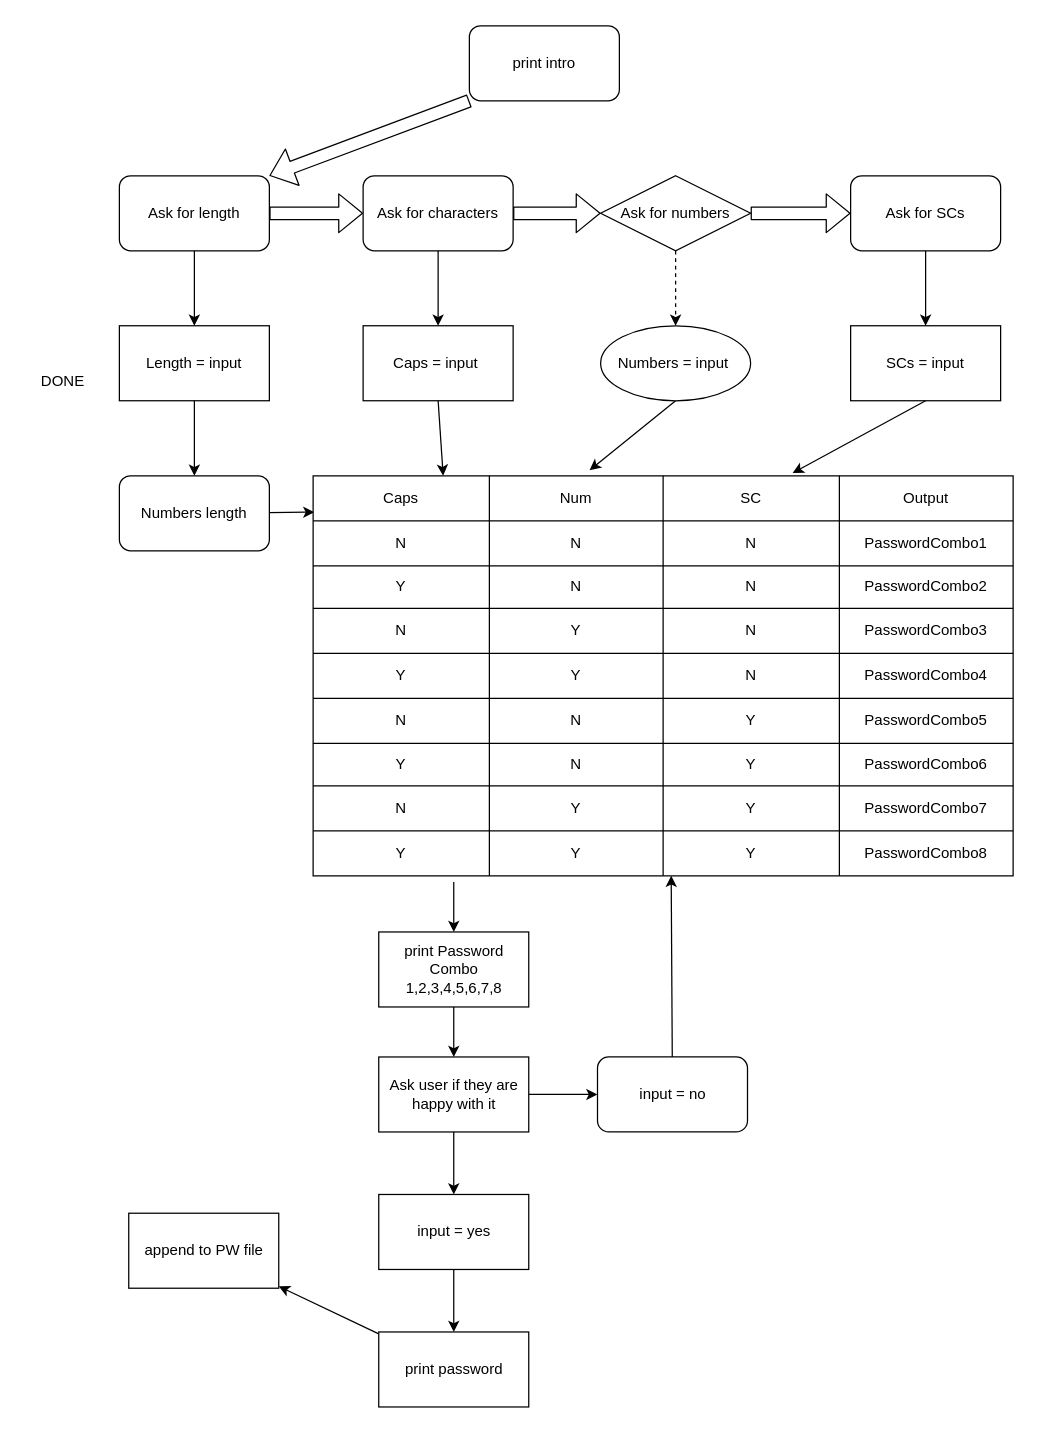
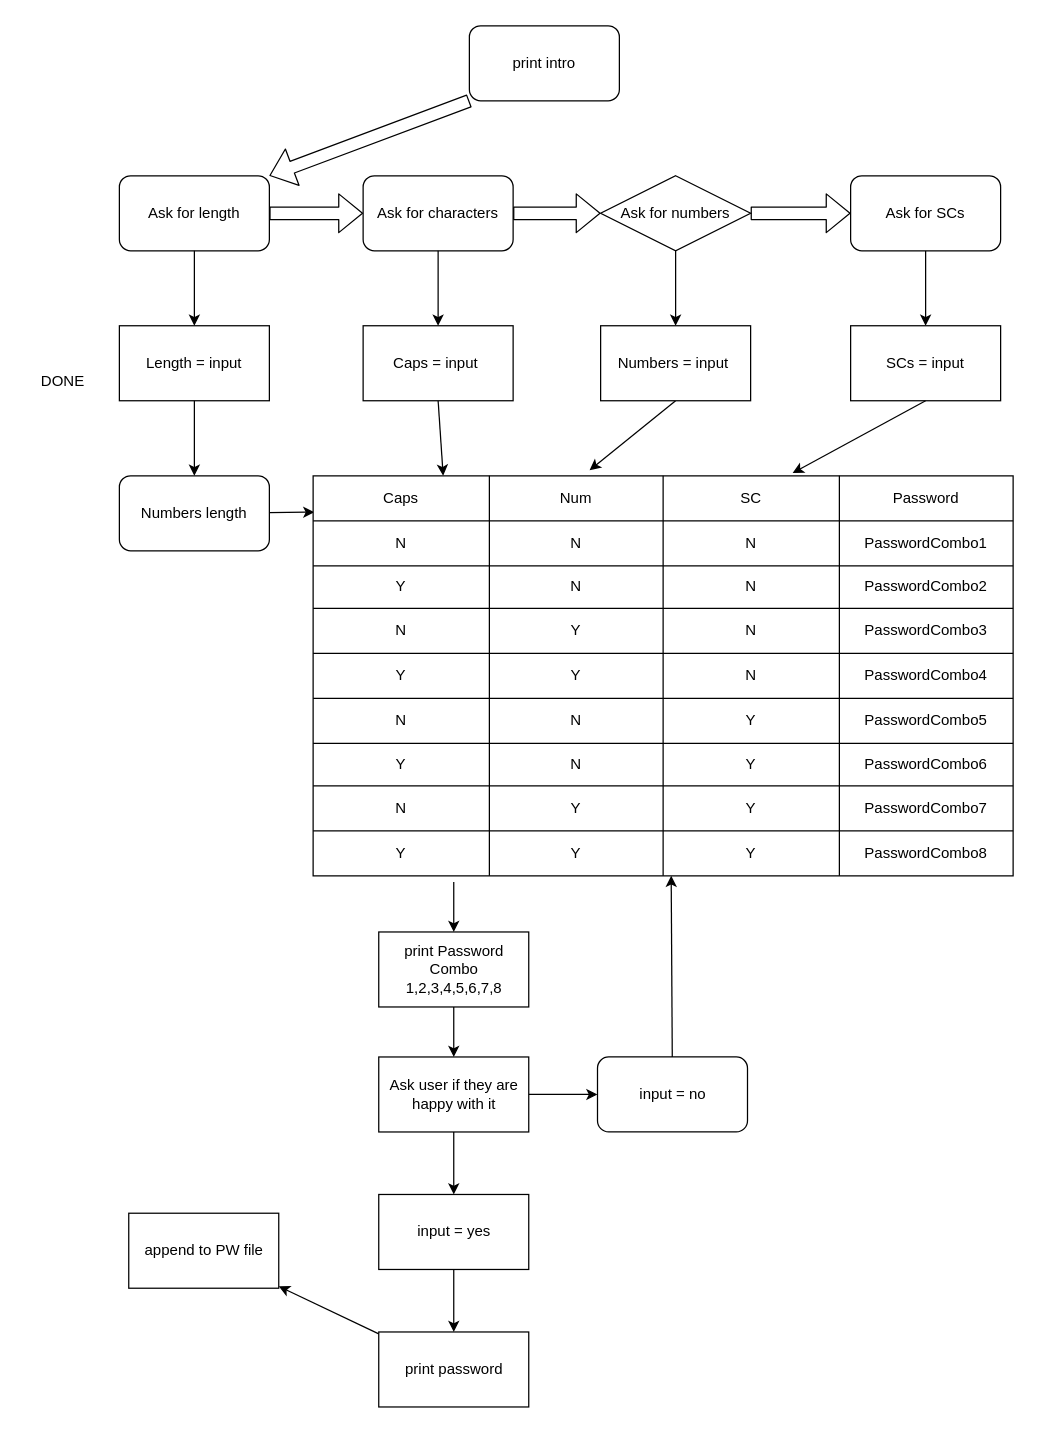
edge "Ask for numbers" -> "Numbers = input": style dashed -> solid
node "Numbers = input": shape ellipse -> rectangle
node "Output": label "Output" -> "Password"
